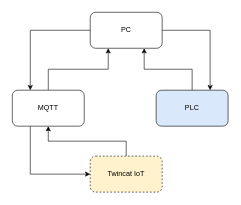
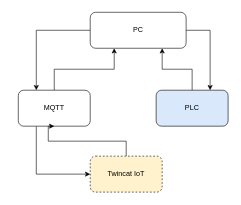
node "PC": size 72x36 -> 96x36
node "MQTT": moved (48, 108) -> (54, 108)
